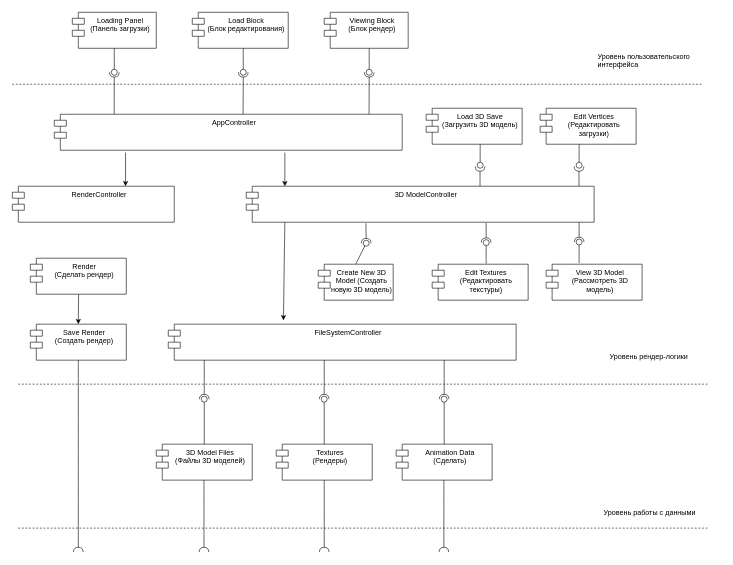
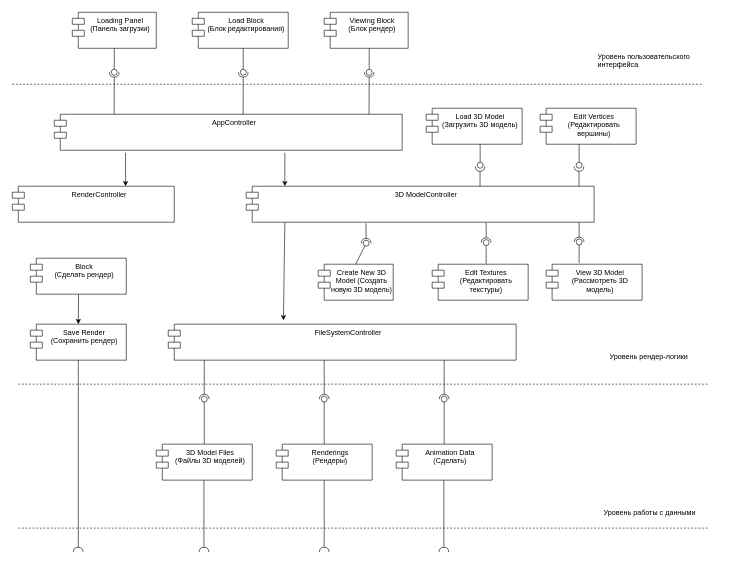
node "Load 3D Save (Загрузить 3D модель)": label "Load 3D Save (Загрузить 3D модель)" -> "Load 3D Model (Загрузить 3D модель)"
node "Edit Vertices (Редактировать загрузки)": label "Edit Vertices (Редактировать загрузки)" -> "Edit Vertices (Редактировать вершины)"
node "Render (Сделать рендер)": label "Render (Сделать рендер)" -> "Block (Сделать рендер)"
node "Save Render (Создать рендер)": label "Save Render (Создать рендер)" -> "Save Render (Сохранить рендер)"
node "Textures (Рендеры)": label "Textures (Рендеры)" -> "Renderings (Рендеры)"
